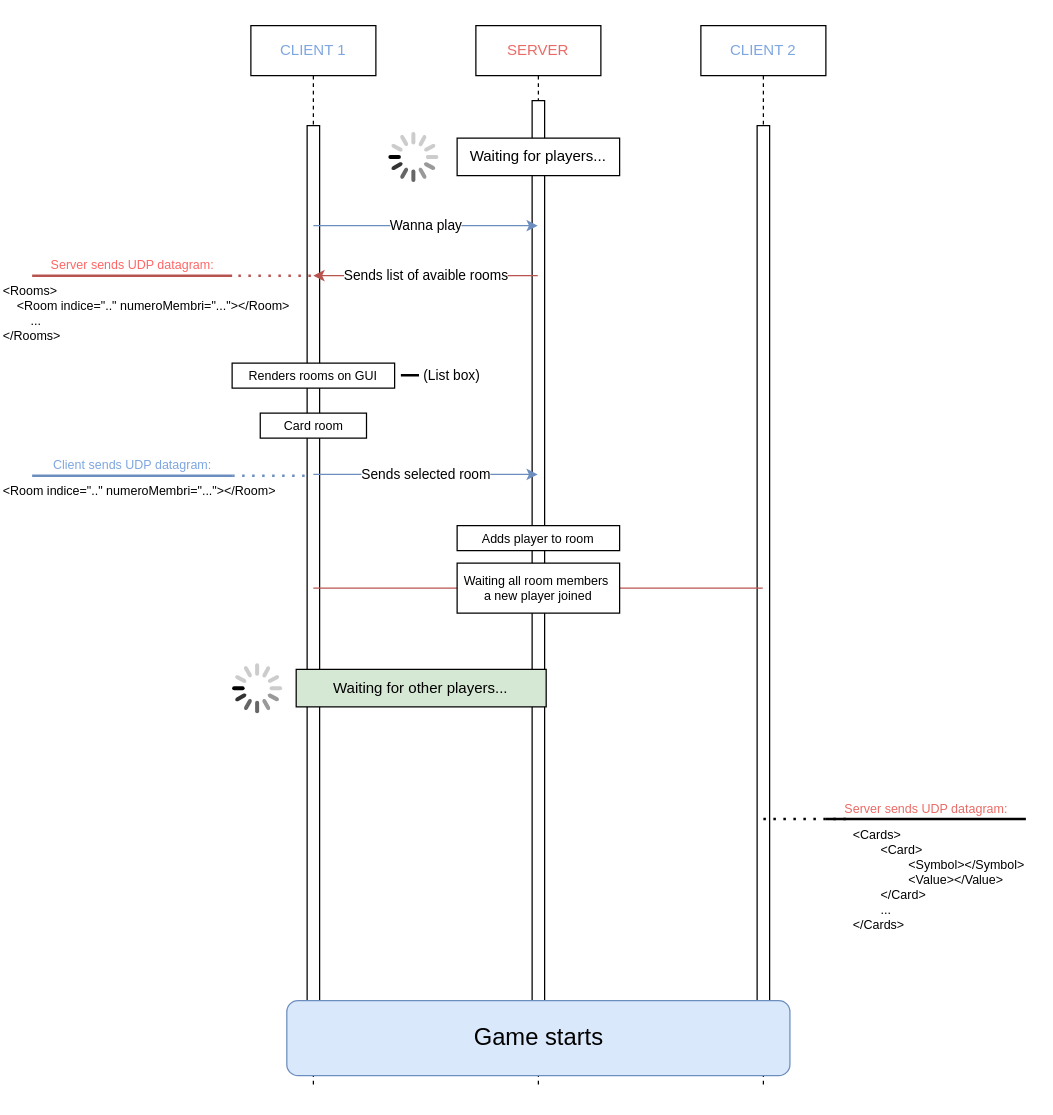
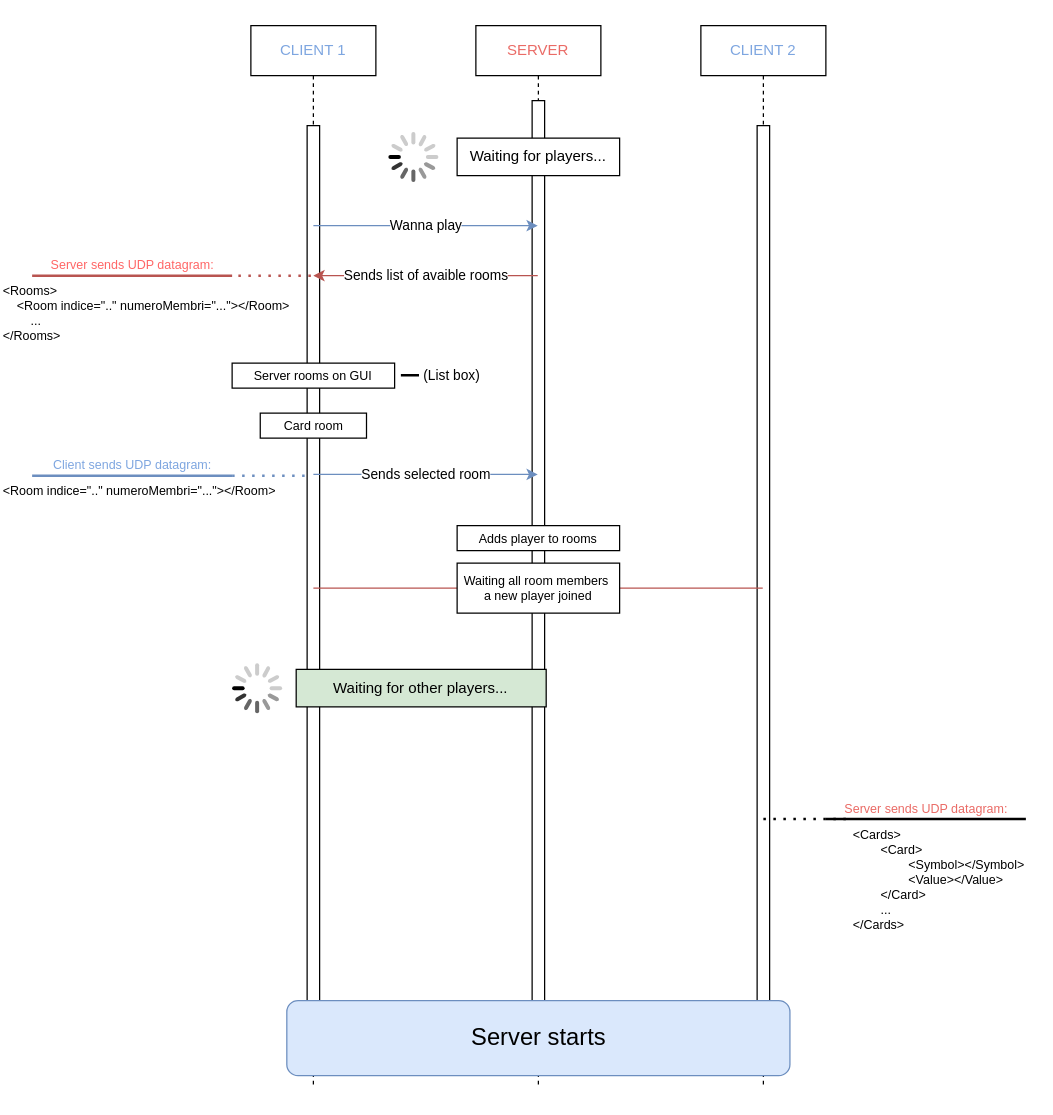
node "Renders rooms on GUI": label "Renders rooms on GUI" -> "Server rooms on GUI"
node "Adds player to room": label "Adds player to room" -> "Adds player to rooms"
node "Game starts": label "Game starts" -> "Server starts"
